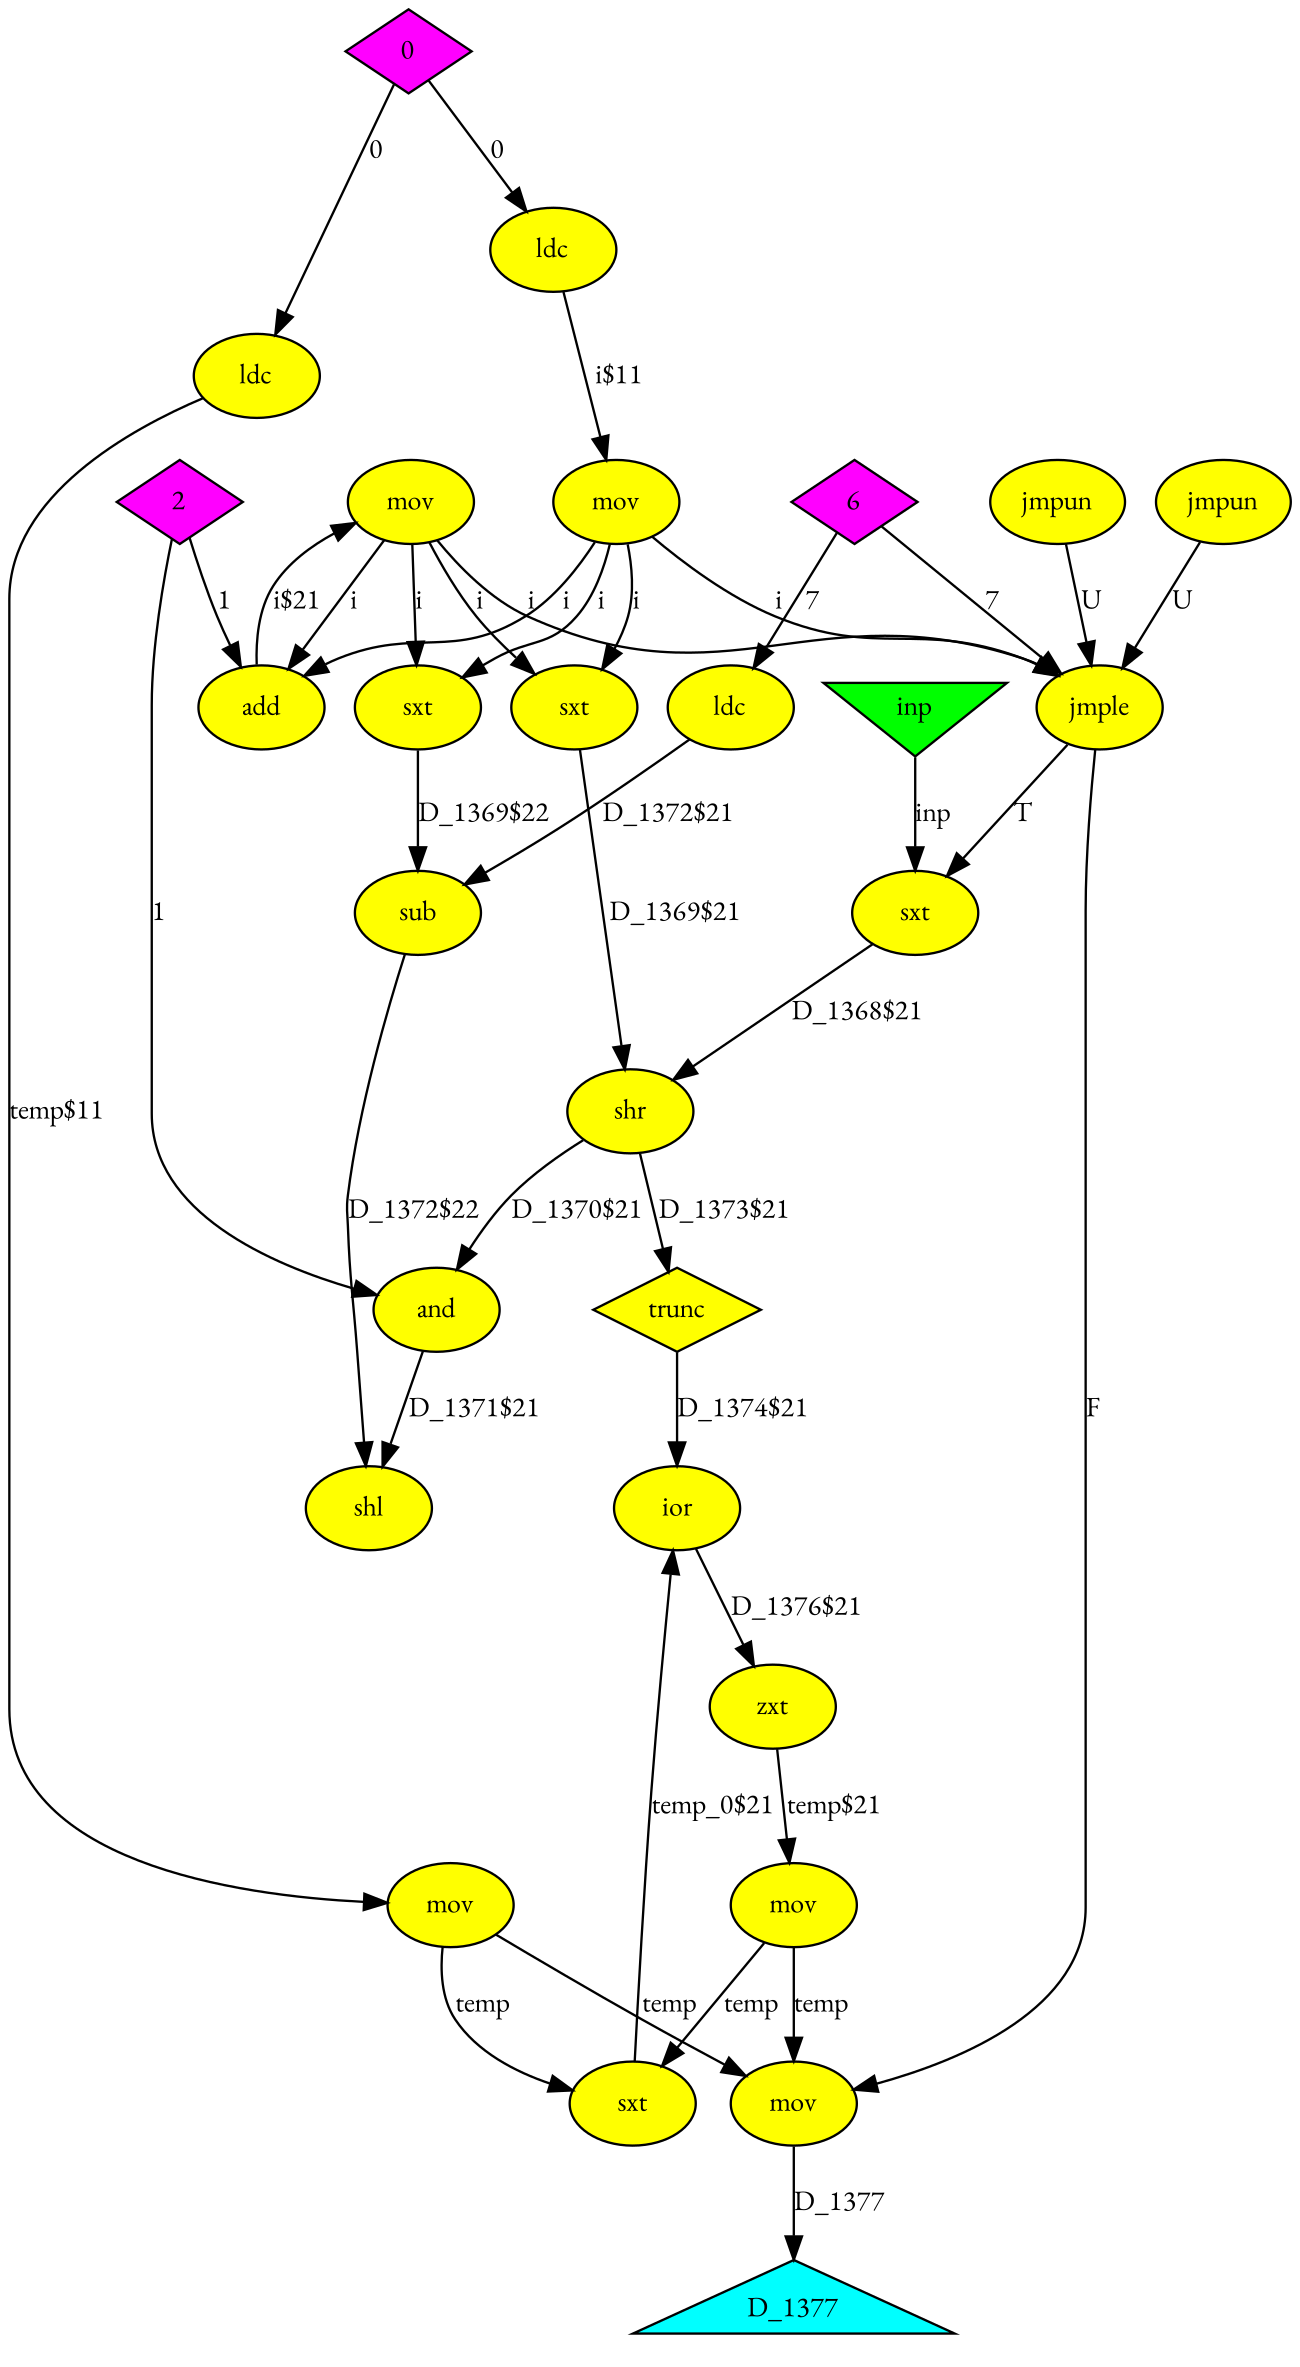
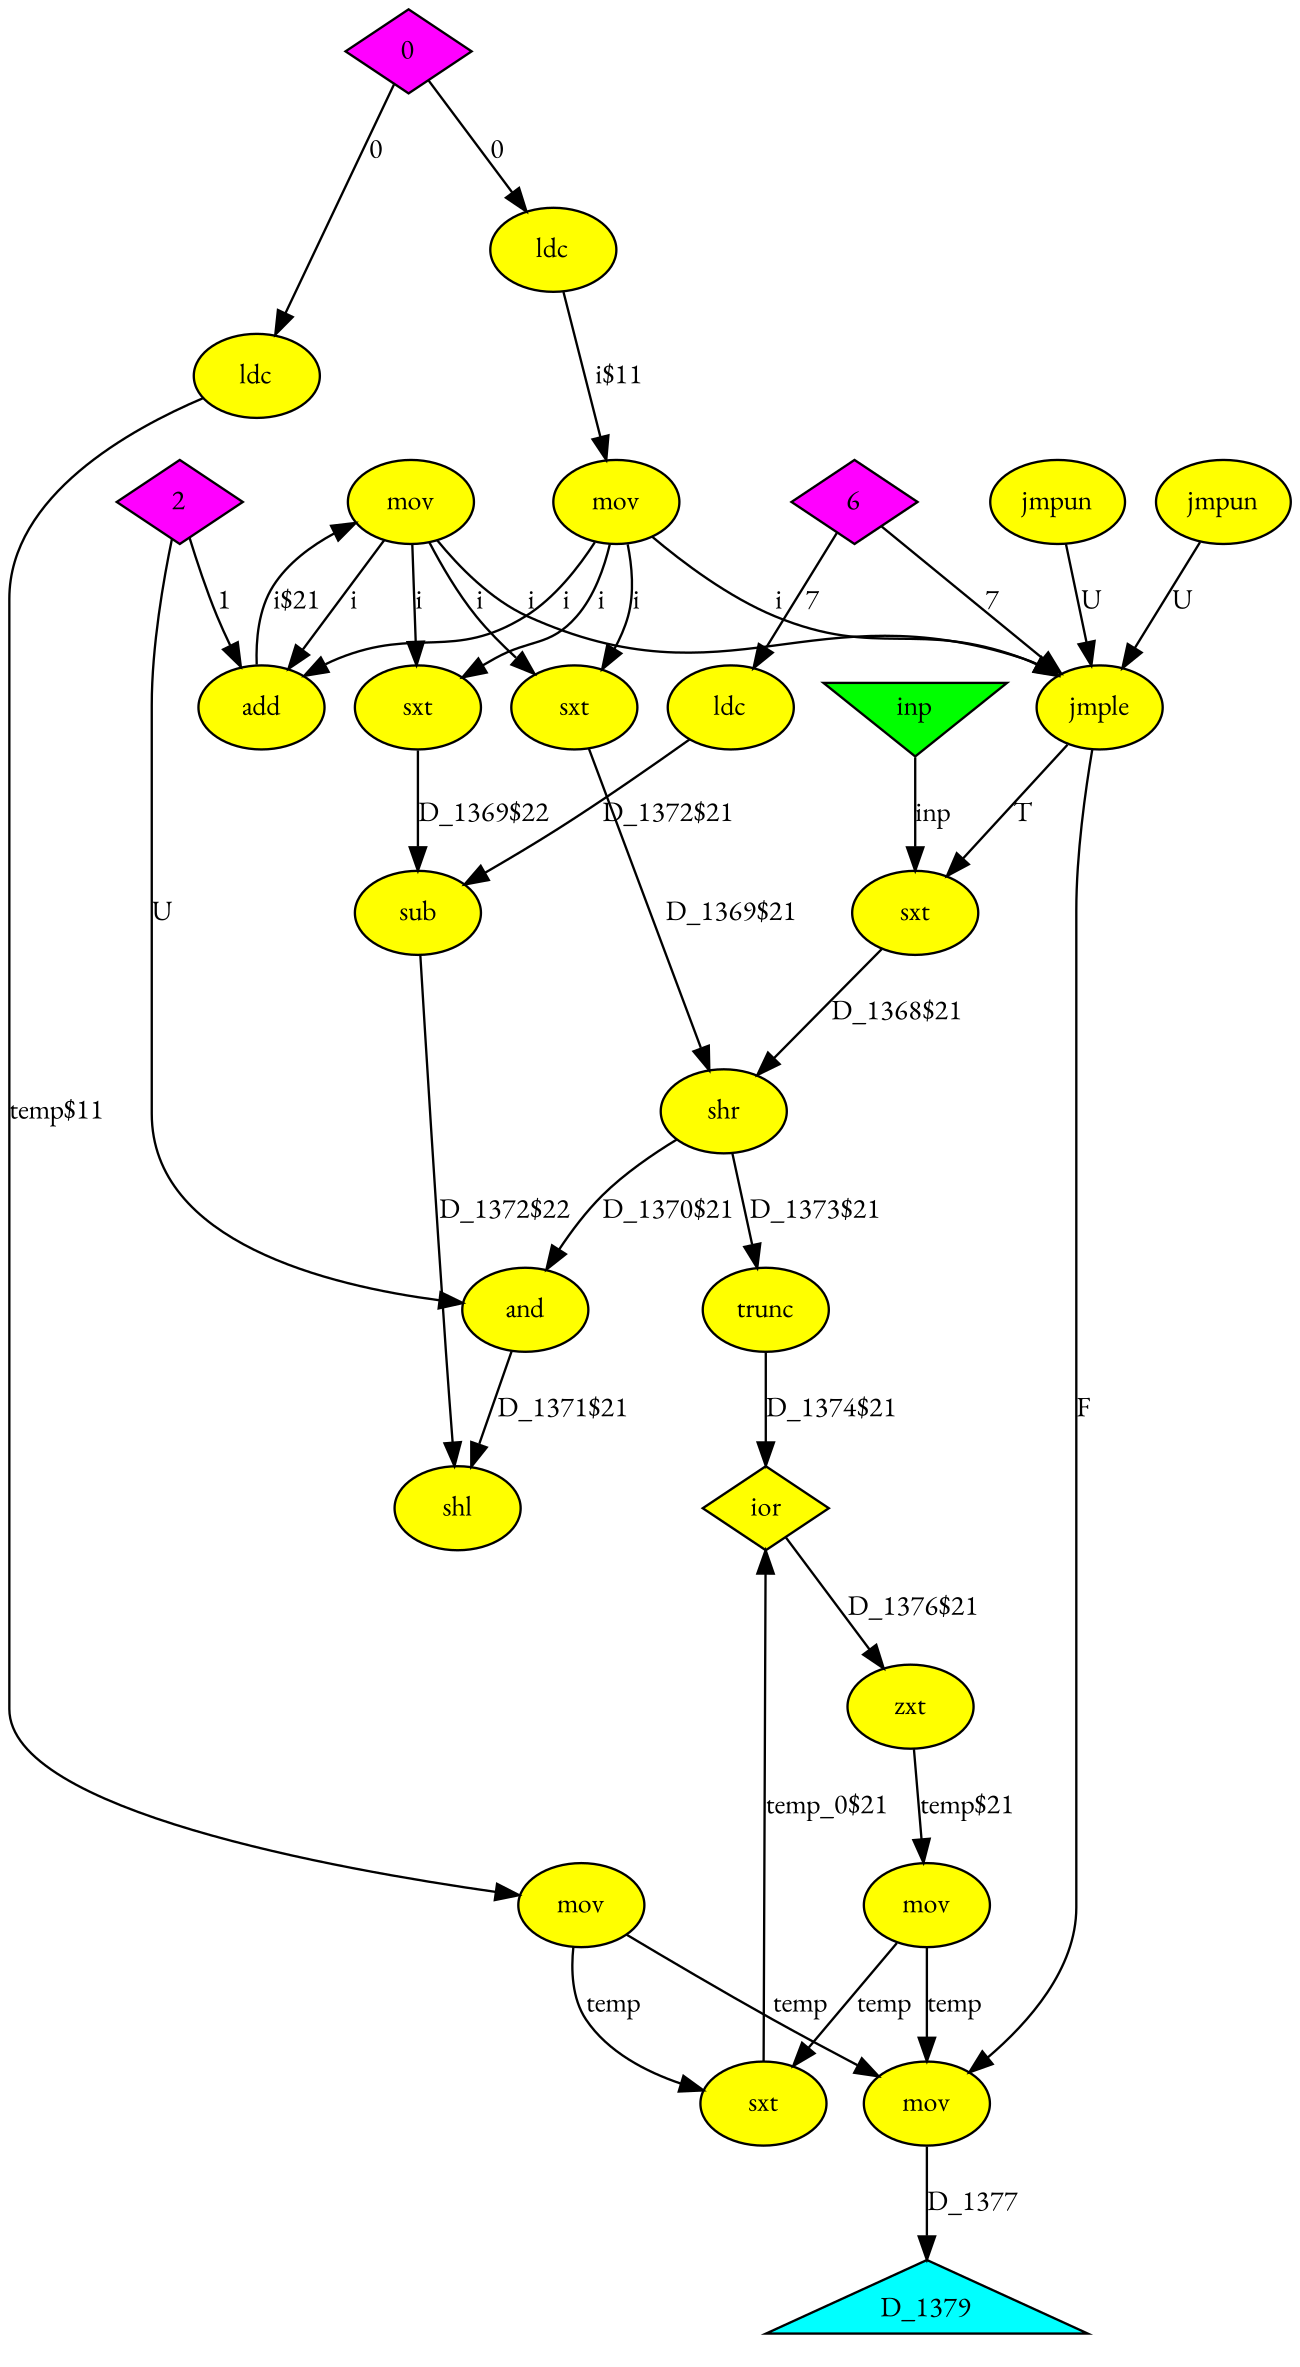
edge "2" -> "and": label "1" -> "U"
node "trunc": shape diamond -> ellipse
node "ior": shape ellipse -> diamond
node "D_1377": label "D_1377" -> "D_1379"
